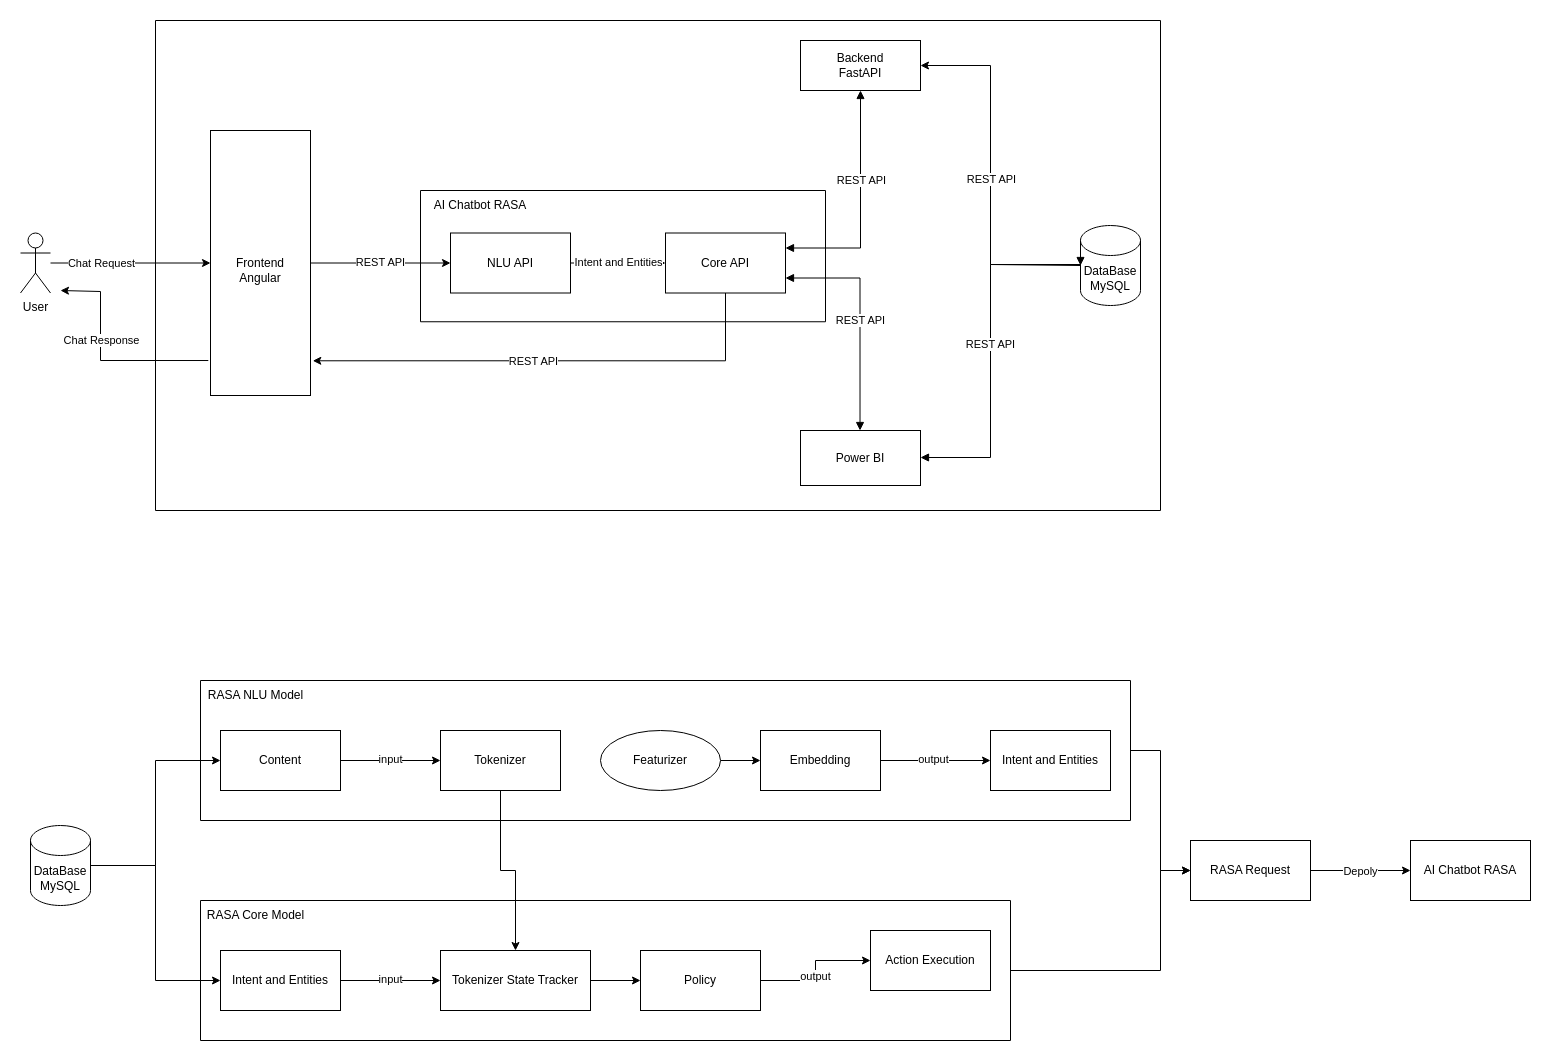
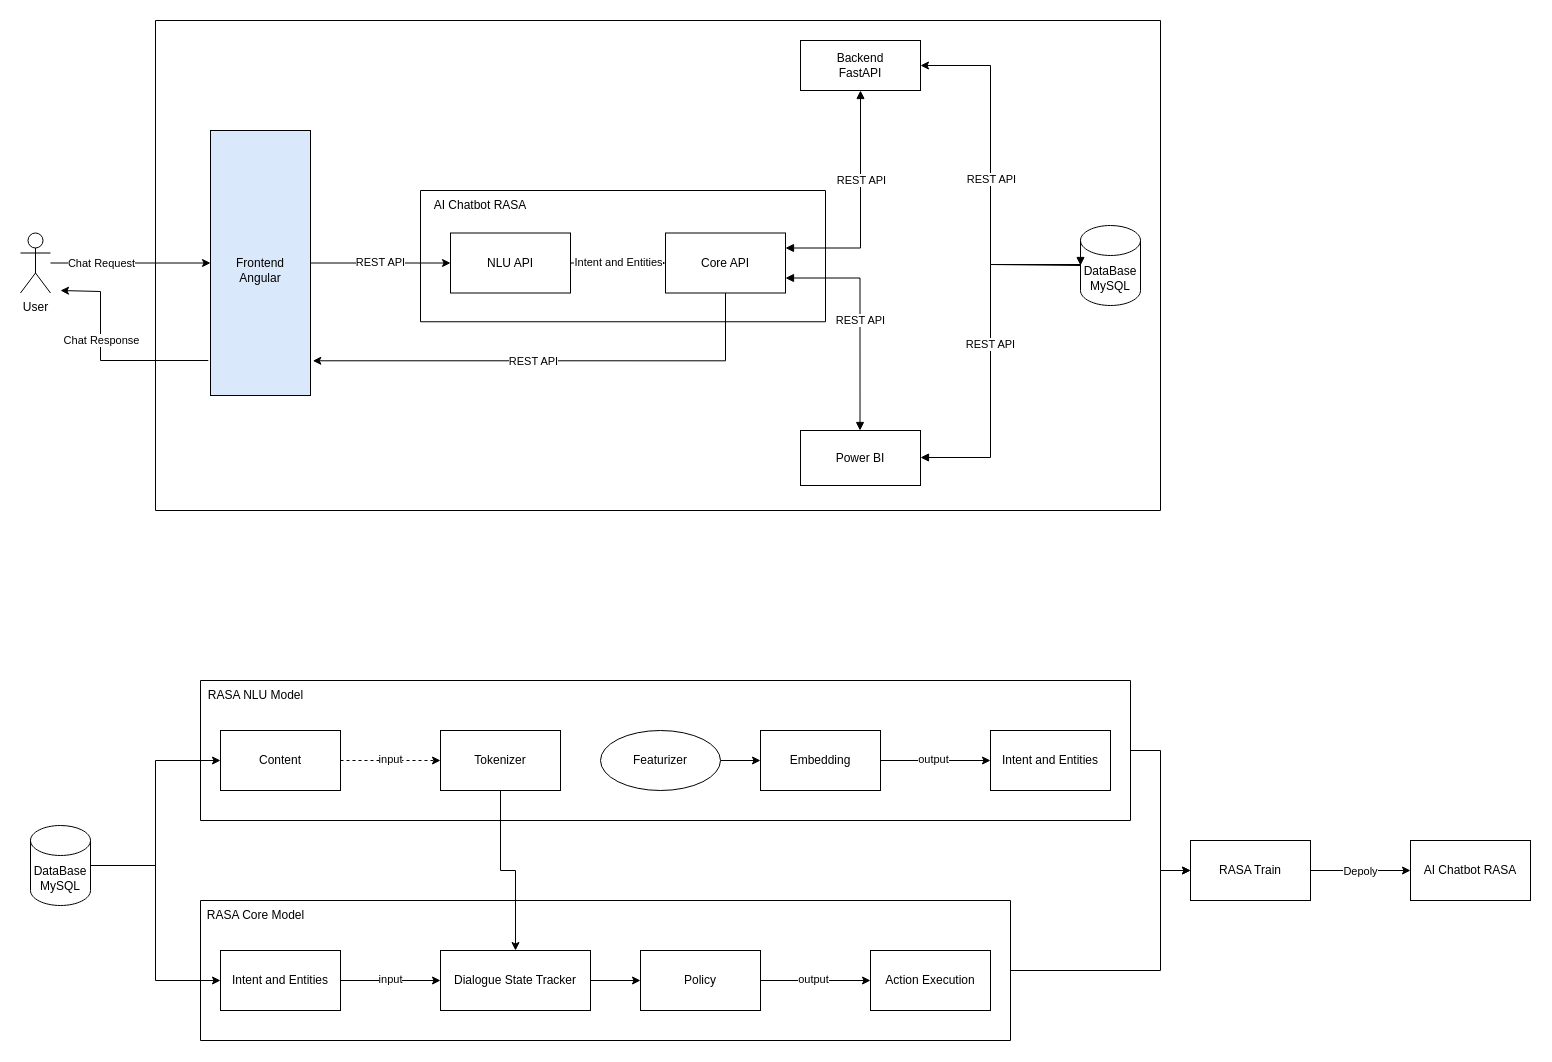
node "Frontend Angular": fillcolor #ffffff -> #dae8fc
edge "Content" -> "Tokenizer": style solid -> dashed
node "RASA Request": label "RASA Request" -> "RASA Train"
node "Action Execution": moved (931, 961) -> (931, 981)
node "Tokenizer State Tracker": label "Tokenizer State Tracker" -> "Dialogue State Tracker"
